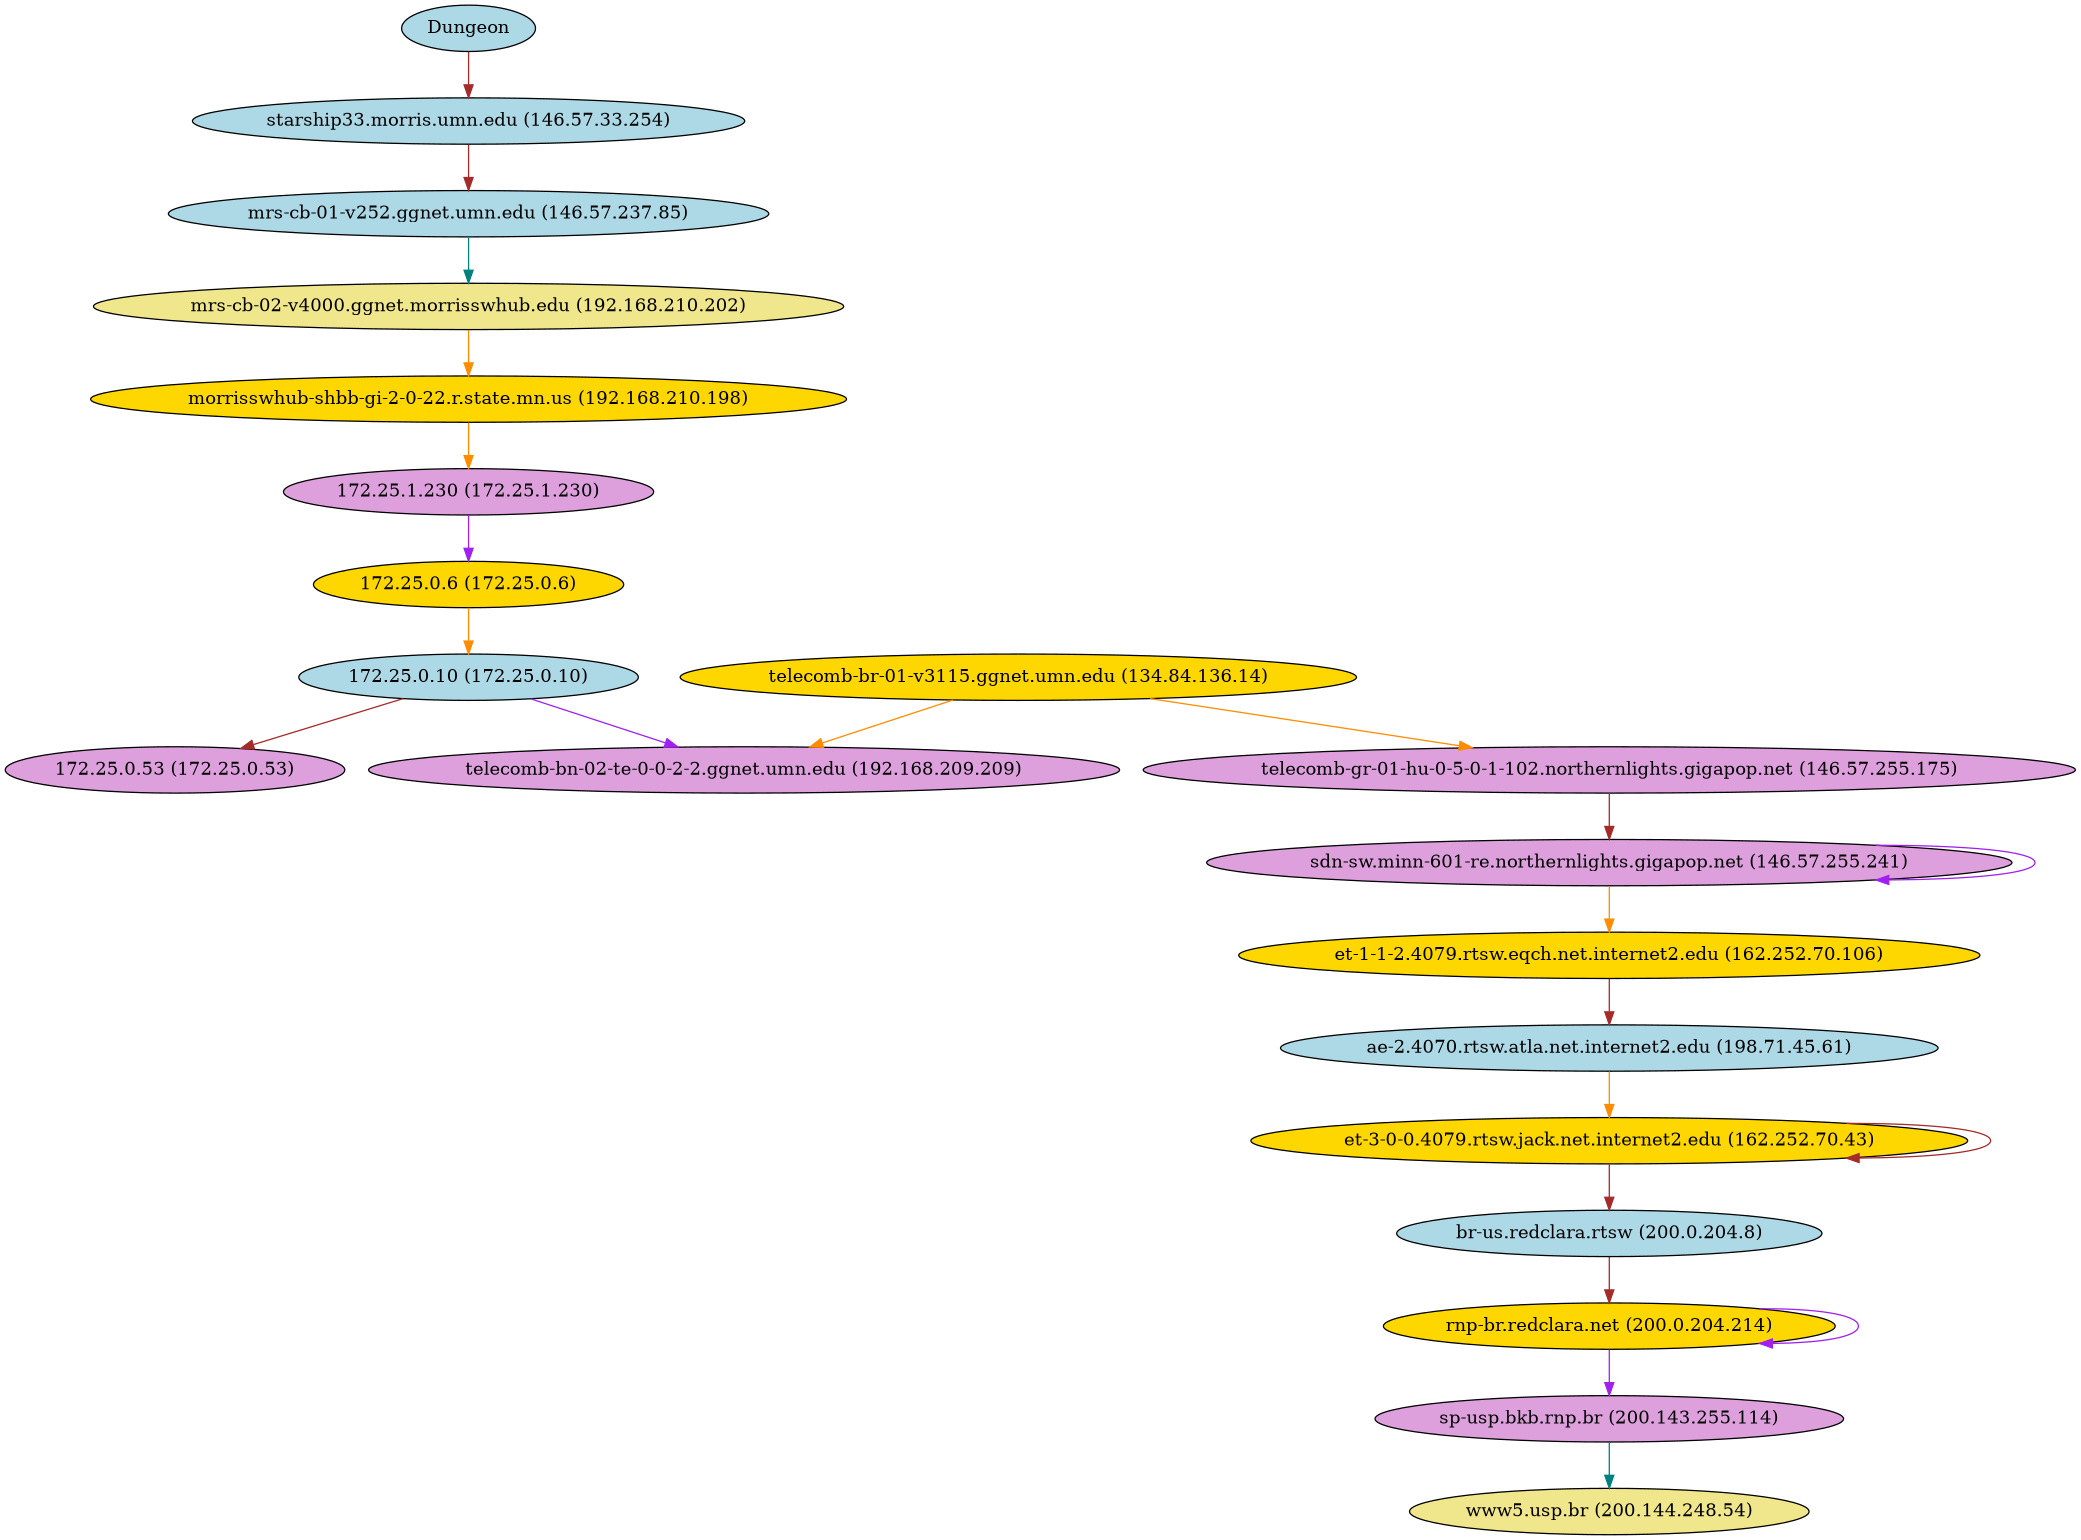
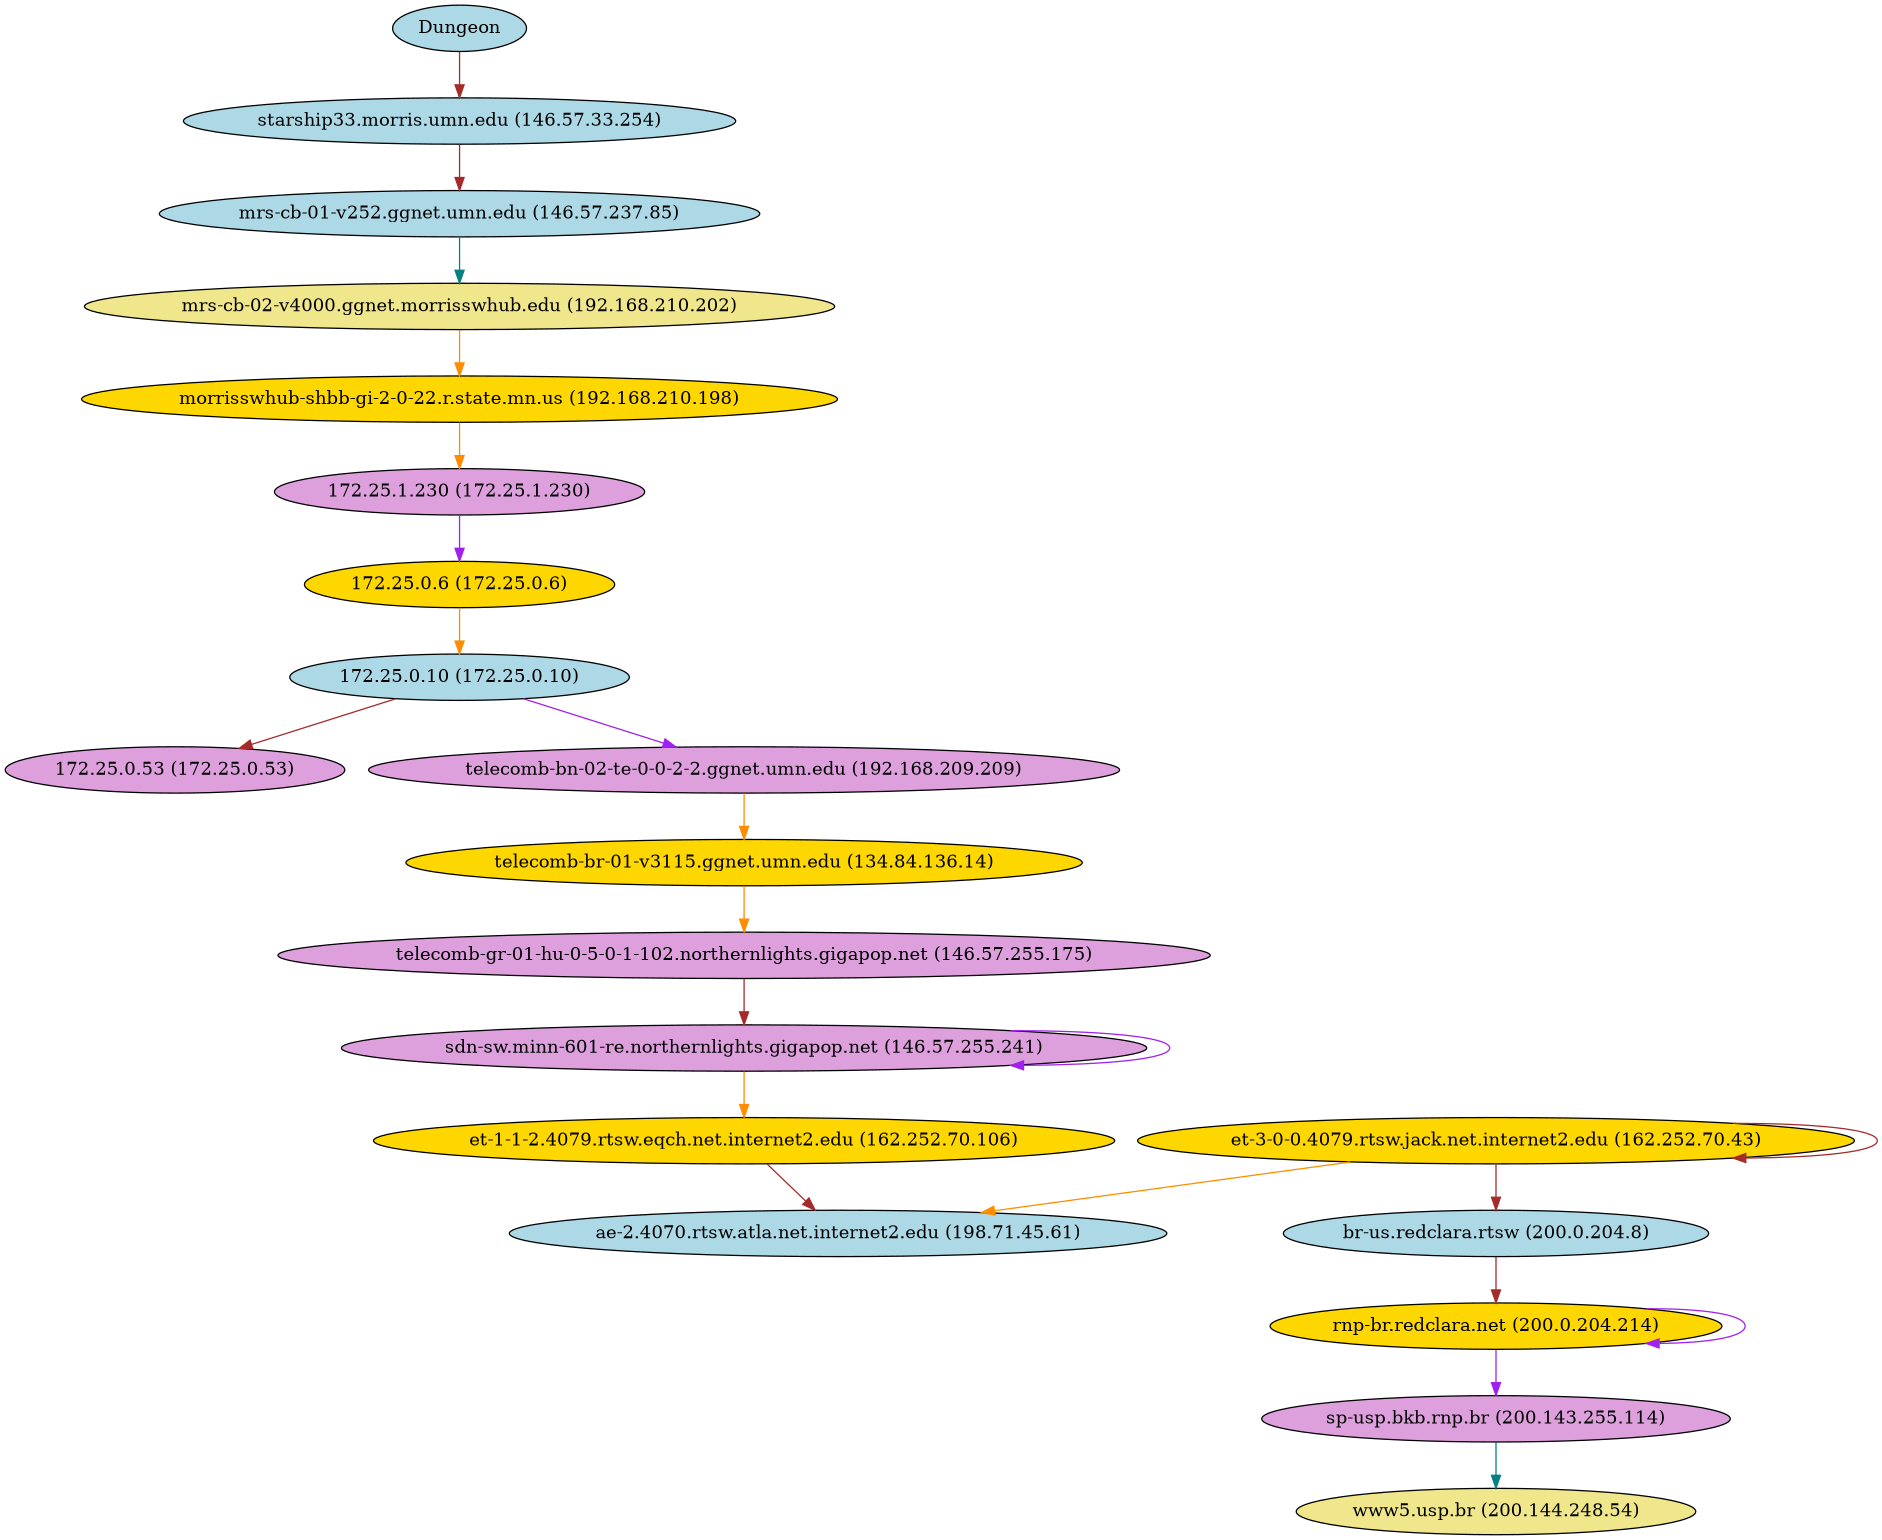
edge "telecomb-br-01-v3115.ggnet.umn.edu (134.84.136.14)" -> "telecomb-bn-02-te-0-0-2-2.ggnet.umn.edu (192.168.209.209)": reversed
edge "ae-2.4070.rtsw.atla.net.internet2.edu (198.71.45.61)" -> "et-3-0-0.4079.rtsw.jack.net.internet2.edu (162.252.70.43)": reversed
